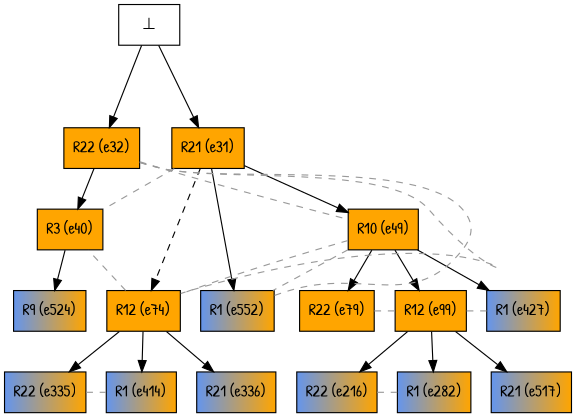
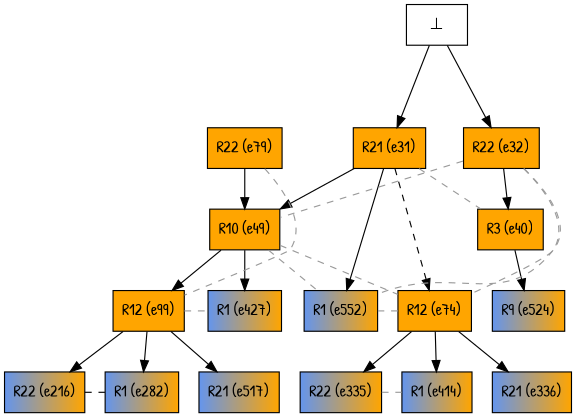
edge "R10 (e49)" -> "R22 (e79)": reversed
edge "R3 (e40)" -- "R12 (e74)": now "R1 (e552)" -- "R12 (e74)"
edge "R22 (e216)" -- "R1 (e282)": color gray60 -> black
